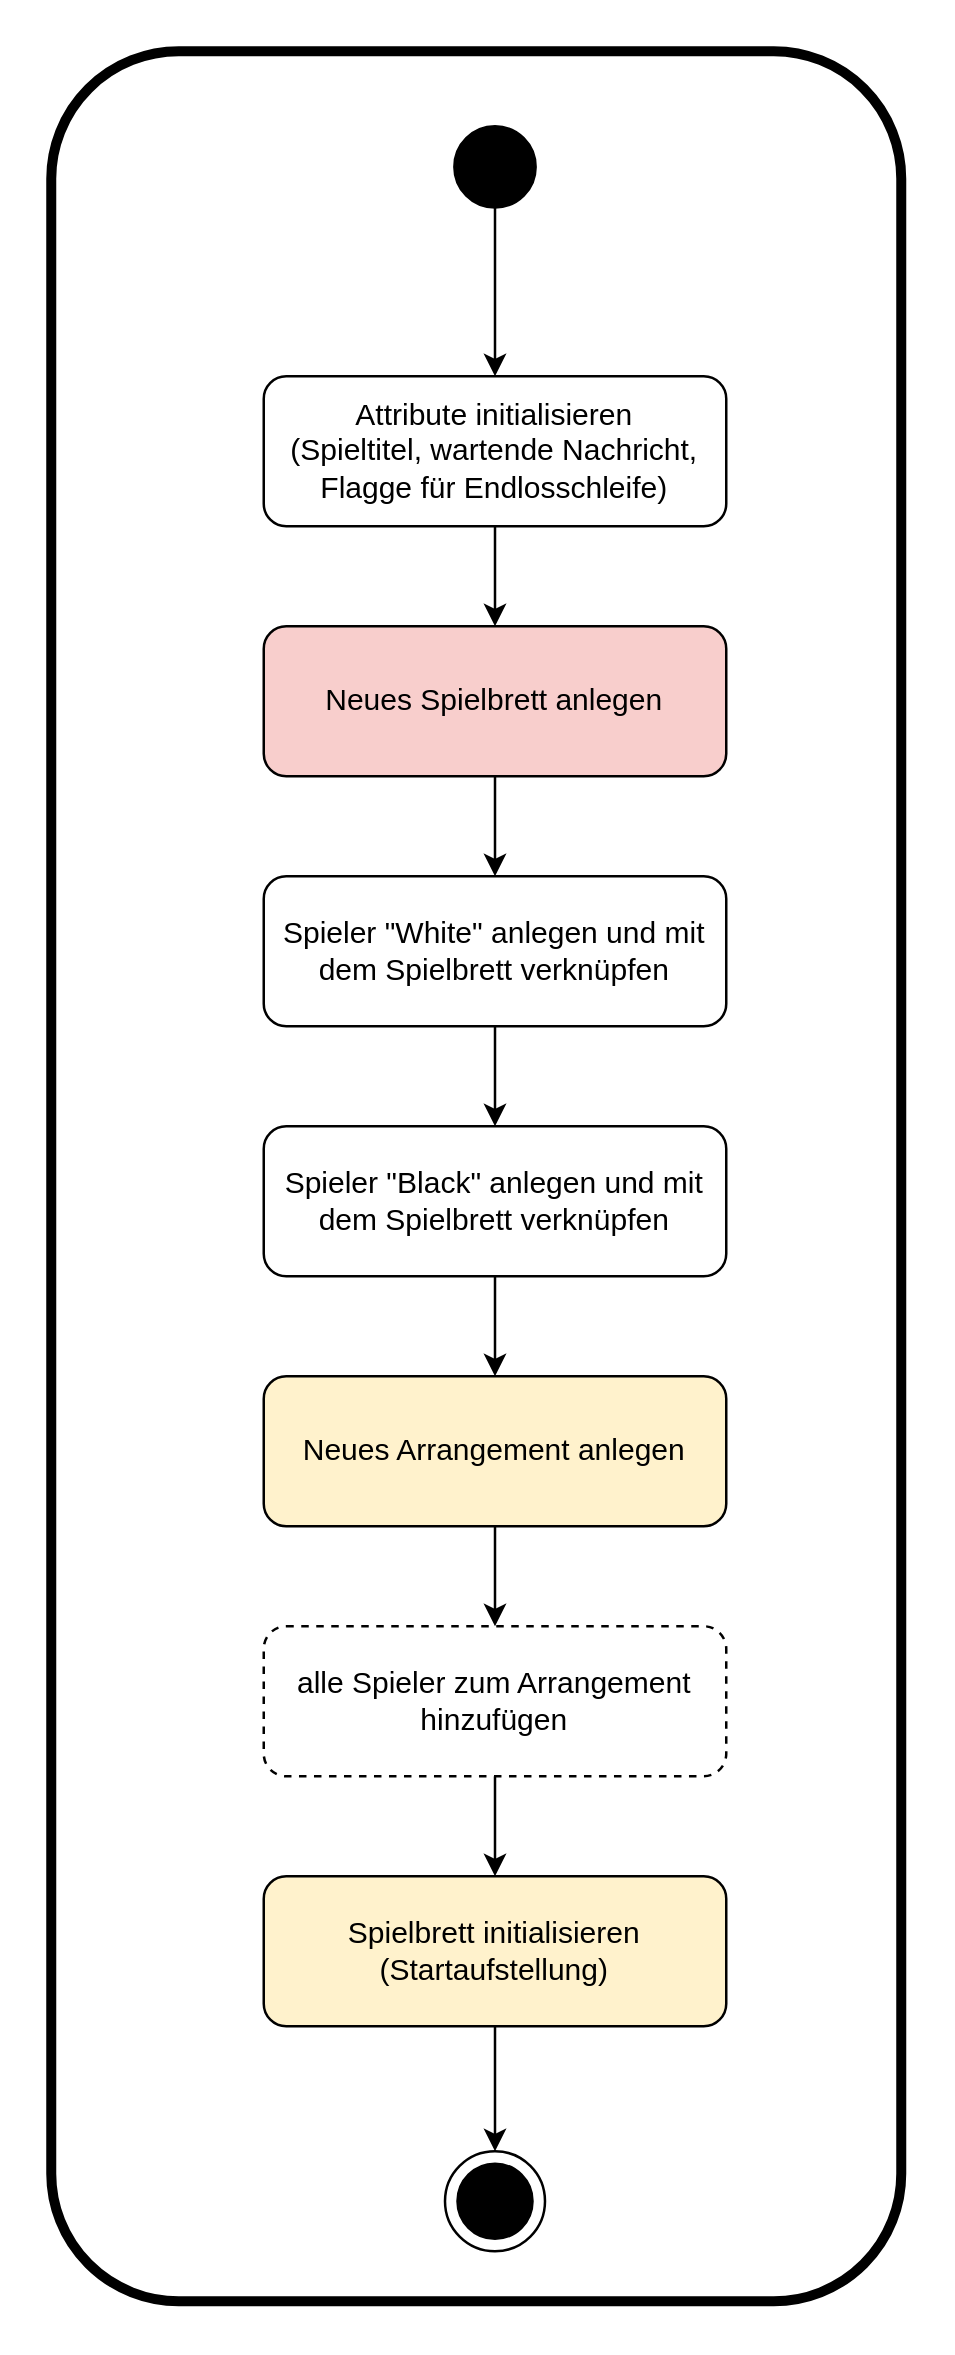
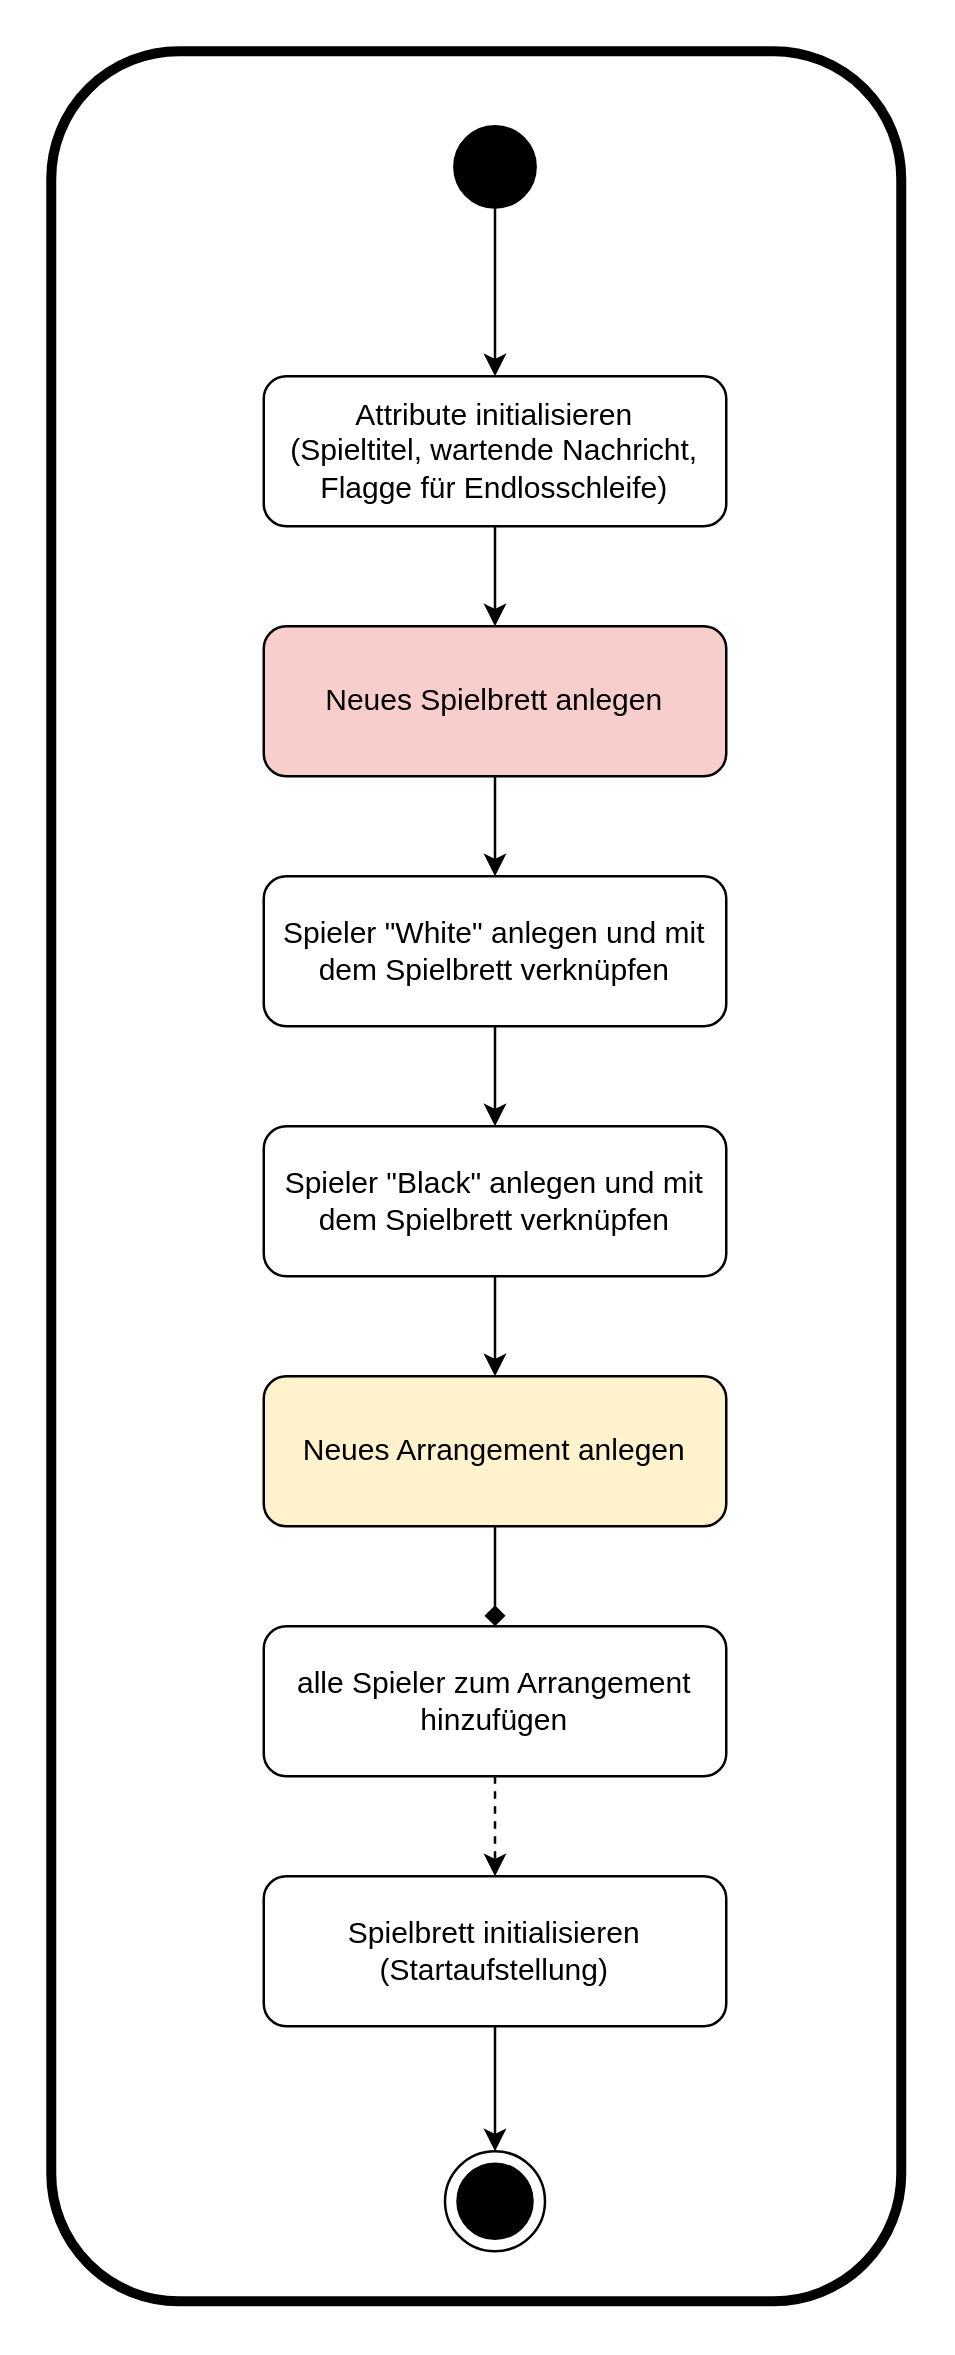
edge "Neues Arrangement anlegen" -> "alle Spieler zum Arrangement hinzufügen": arrowhead classic -> diamond
node "alle Spieler zum Arrangement hinzufügen": style dashed -> solid
edge "alle Spieler zum Arrangement hinzufügen" -> "Spielbrett initialisieren (Startaufstellung)": style solid -> dashed
node "Spielbrett initialisieren (Startaufstellung)": fillcolor #fff2cc -> #ffffff
